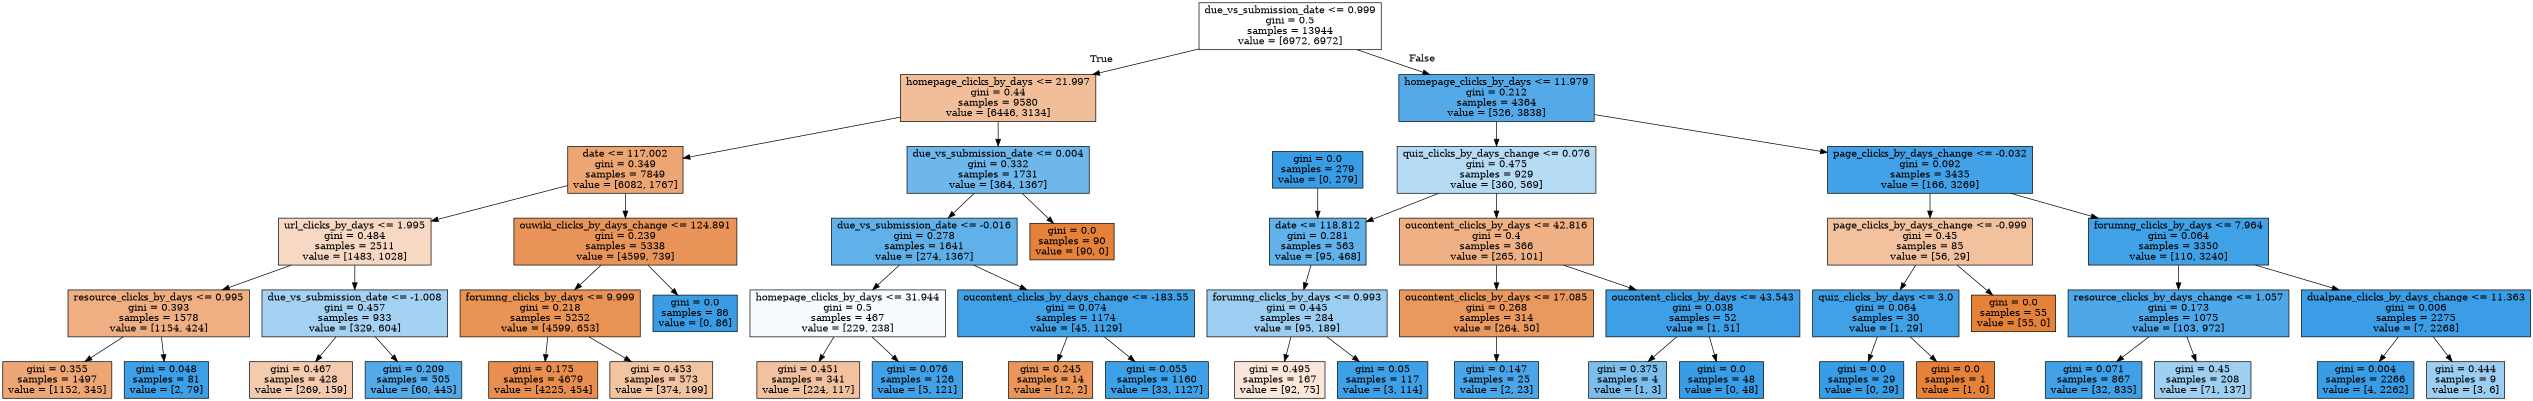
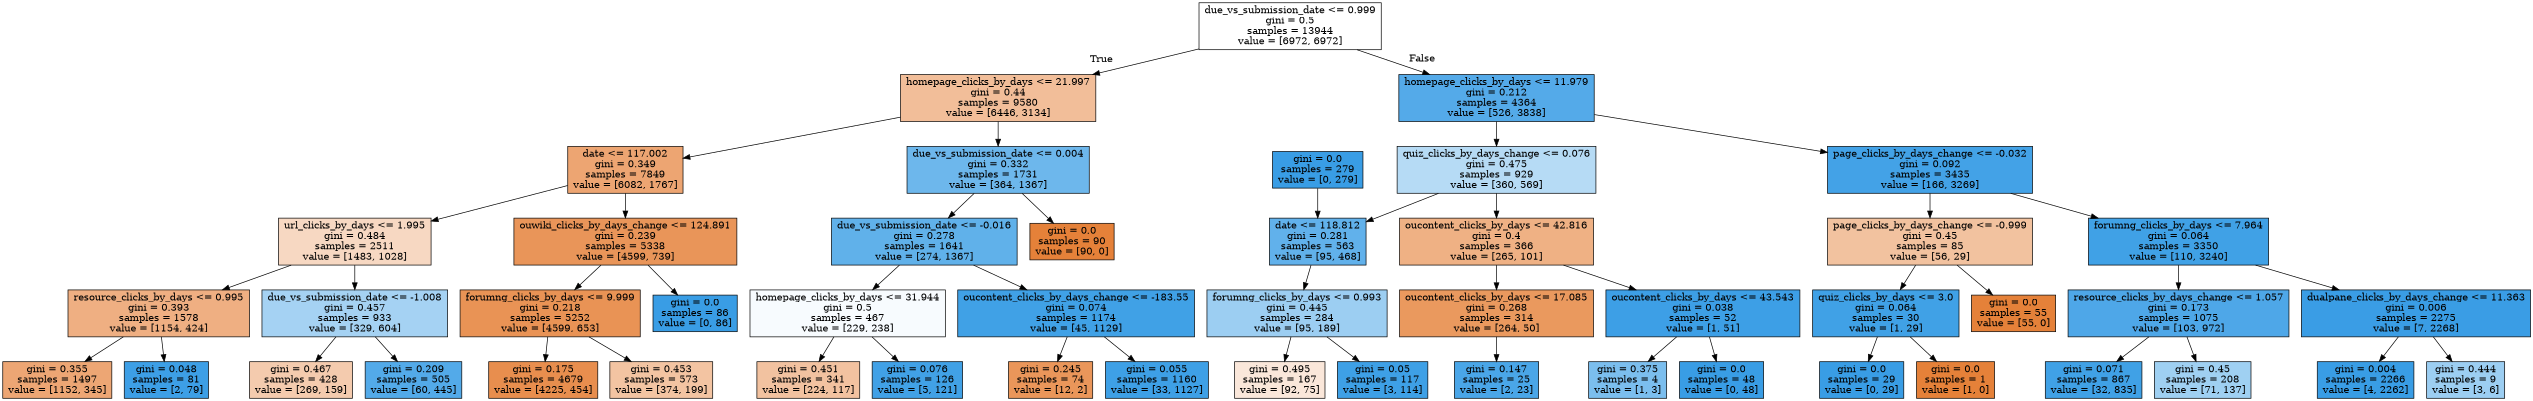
node "gini = 0.245 samples = 14 value = [12, 2]": label "gini = 0.245 samples = 14 value = [12, 2]" -> "gini = 0.245 samples = 74 value = [12, 2]"
